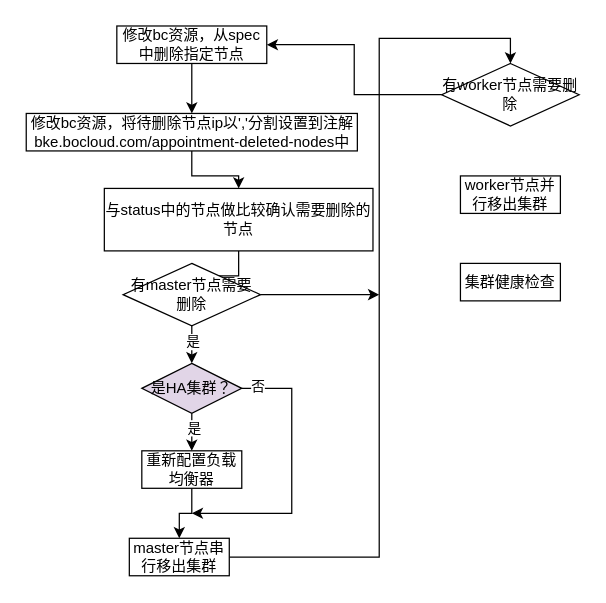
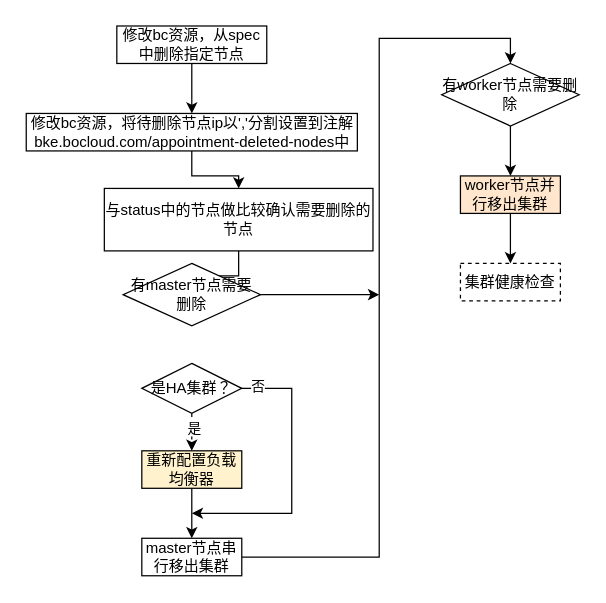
edge "有worker节点需要删除" -> "修改bc资源，从spec中删除指定节点": now "有worker节点需要删除" -> "worker节点并行移出集群"
node "worker节点并行移出集群": fillcolor #ffffff -> #ffe6cc
edge "worker节点并行移出集群" -> "集群健康检查": added
node "集群健康检查": style solid -> dashed
edge "有master节点需要删除" -> "是HA集群？": removed, label "是"
node "是HA集群？": fillcolor #e1d5e7 -> #ffffff
edge "是HA集群？" -> "重新配置负载均衡器": style solid -> dashed
node "重新配置负载均衡器": fillcolor #ffffff -> #fff2cc
node "master节点串行移出集群": moved (179, 557) -> (192, 557)
